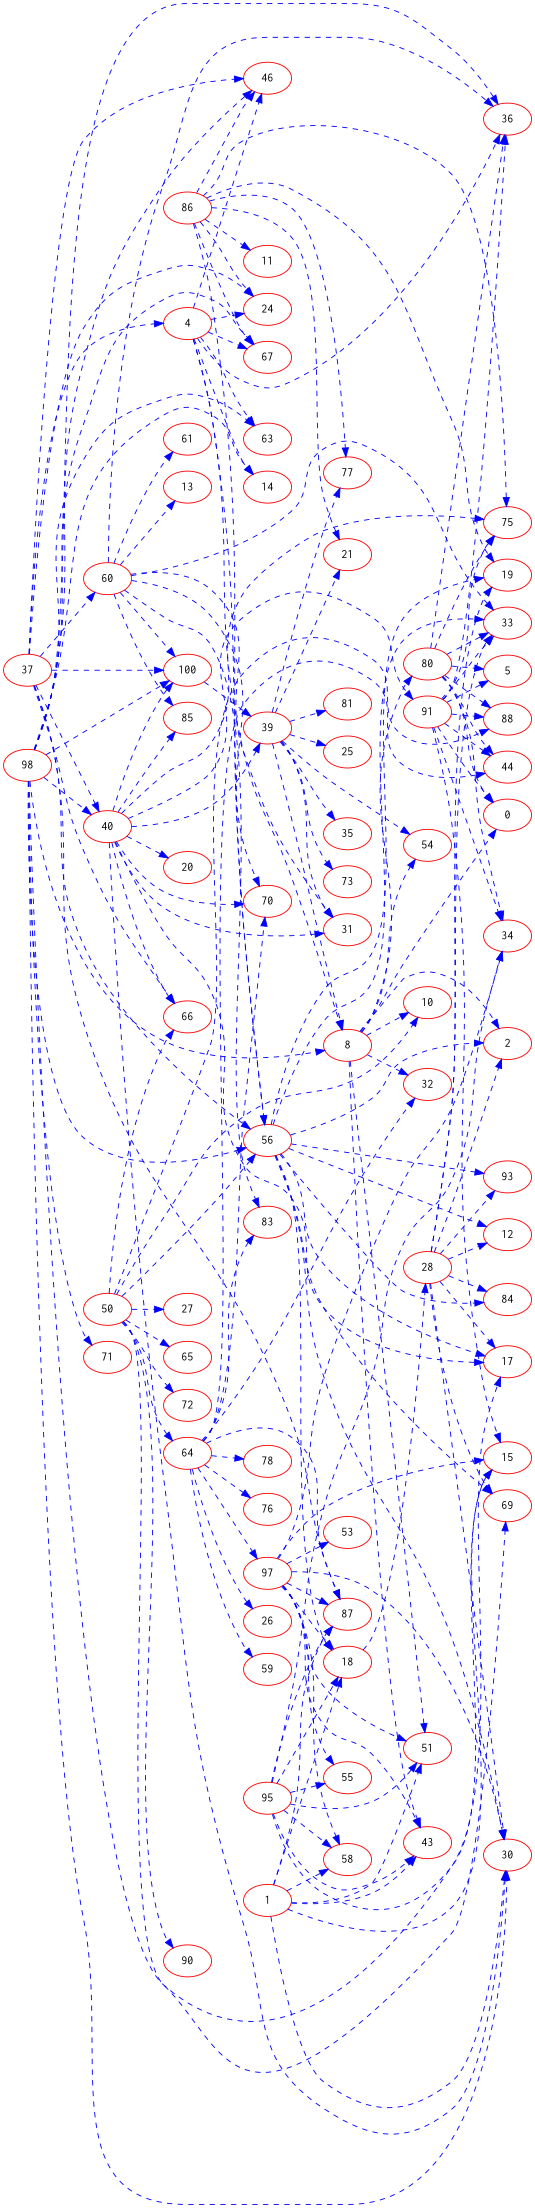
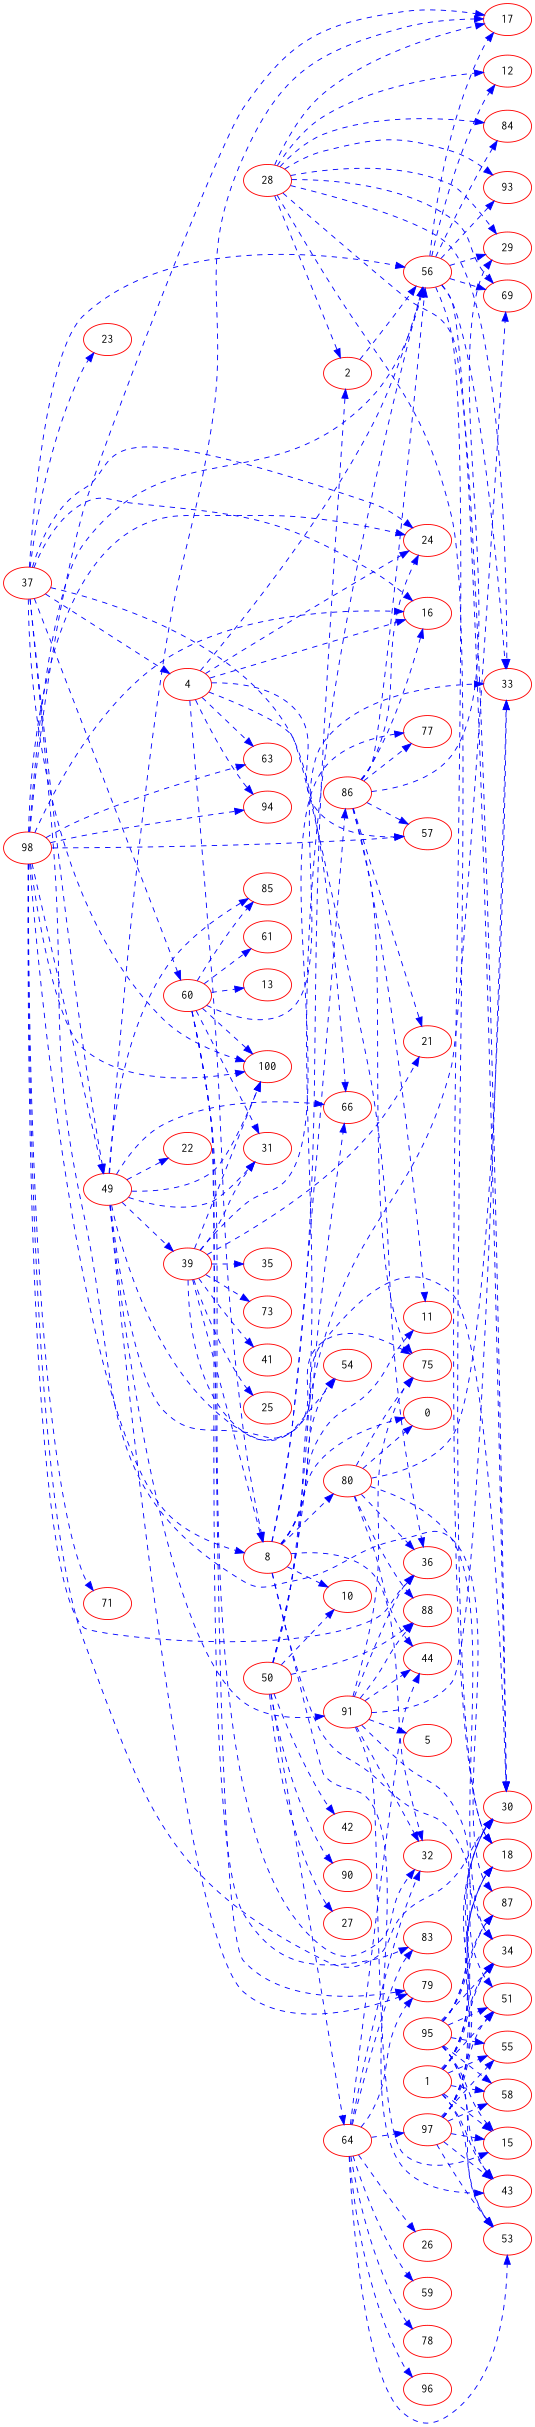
node "46": label "46" -> "16"
edge "60" -> "36": now "60" -> "32"
node "23": added
node "67": label "67" -> "57"
node "14": label "14" -> "94"
edge "98" -> "24": added
node "19": label "19" -> "29"
edge "80" -> "5": removed
edge "100" -> "39": reversed
node "81": label "81" -> "41"
edge "91" -> "0": now "91" -> "32"
node "40": label "40" -> "49"
node "20": label "20" -> "22"
node "70": label "70" -> "79"
edge "56" -> "2": reversed
edge "8" -> "86": added
node "65": removed
node "72": label "72" -> "42"
edge "8" -> "11": added
edge "64" -> "87": now "64" -> "53"
edge "18" -> "28": reversed
node "76": label "76" -> "96"
edge "97" -> "87": removed
edge "95" -> "30": added
edge "1" -> "34": added
edge "1" -> "55": added
edge "95" -> "53": added
edge "1" -> "53": added
